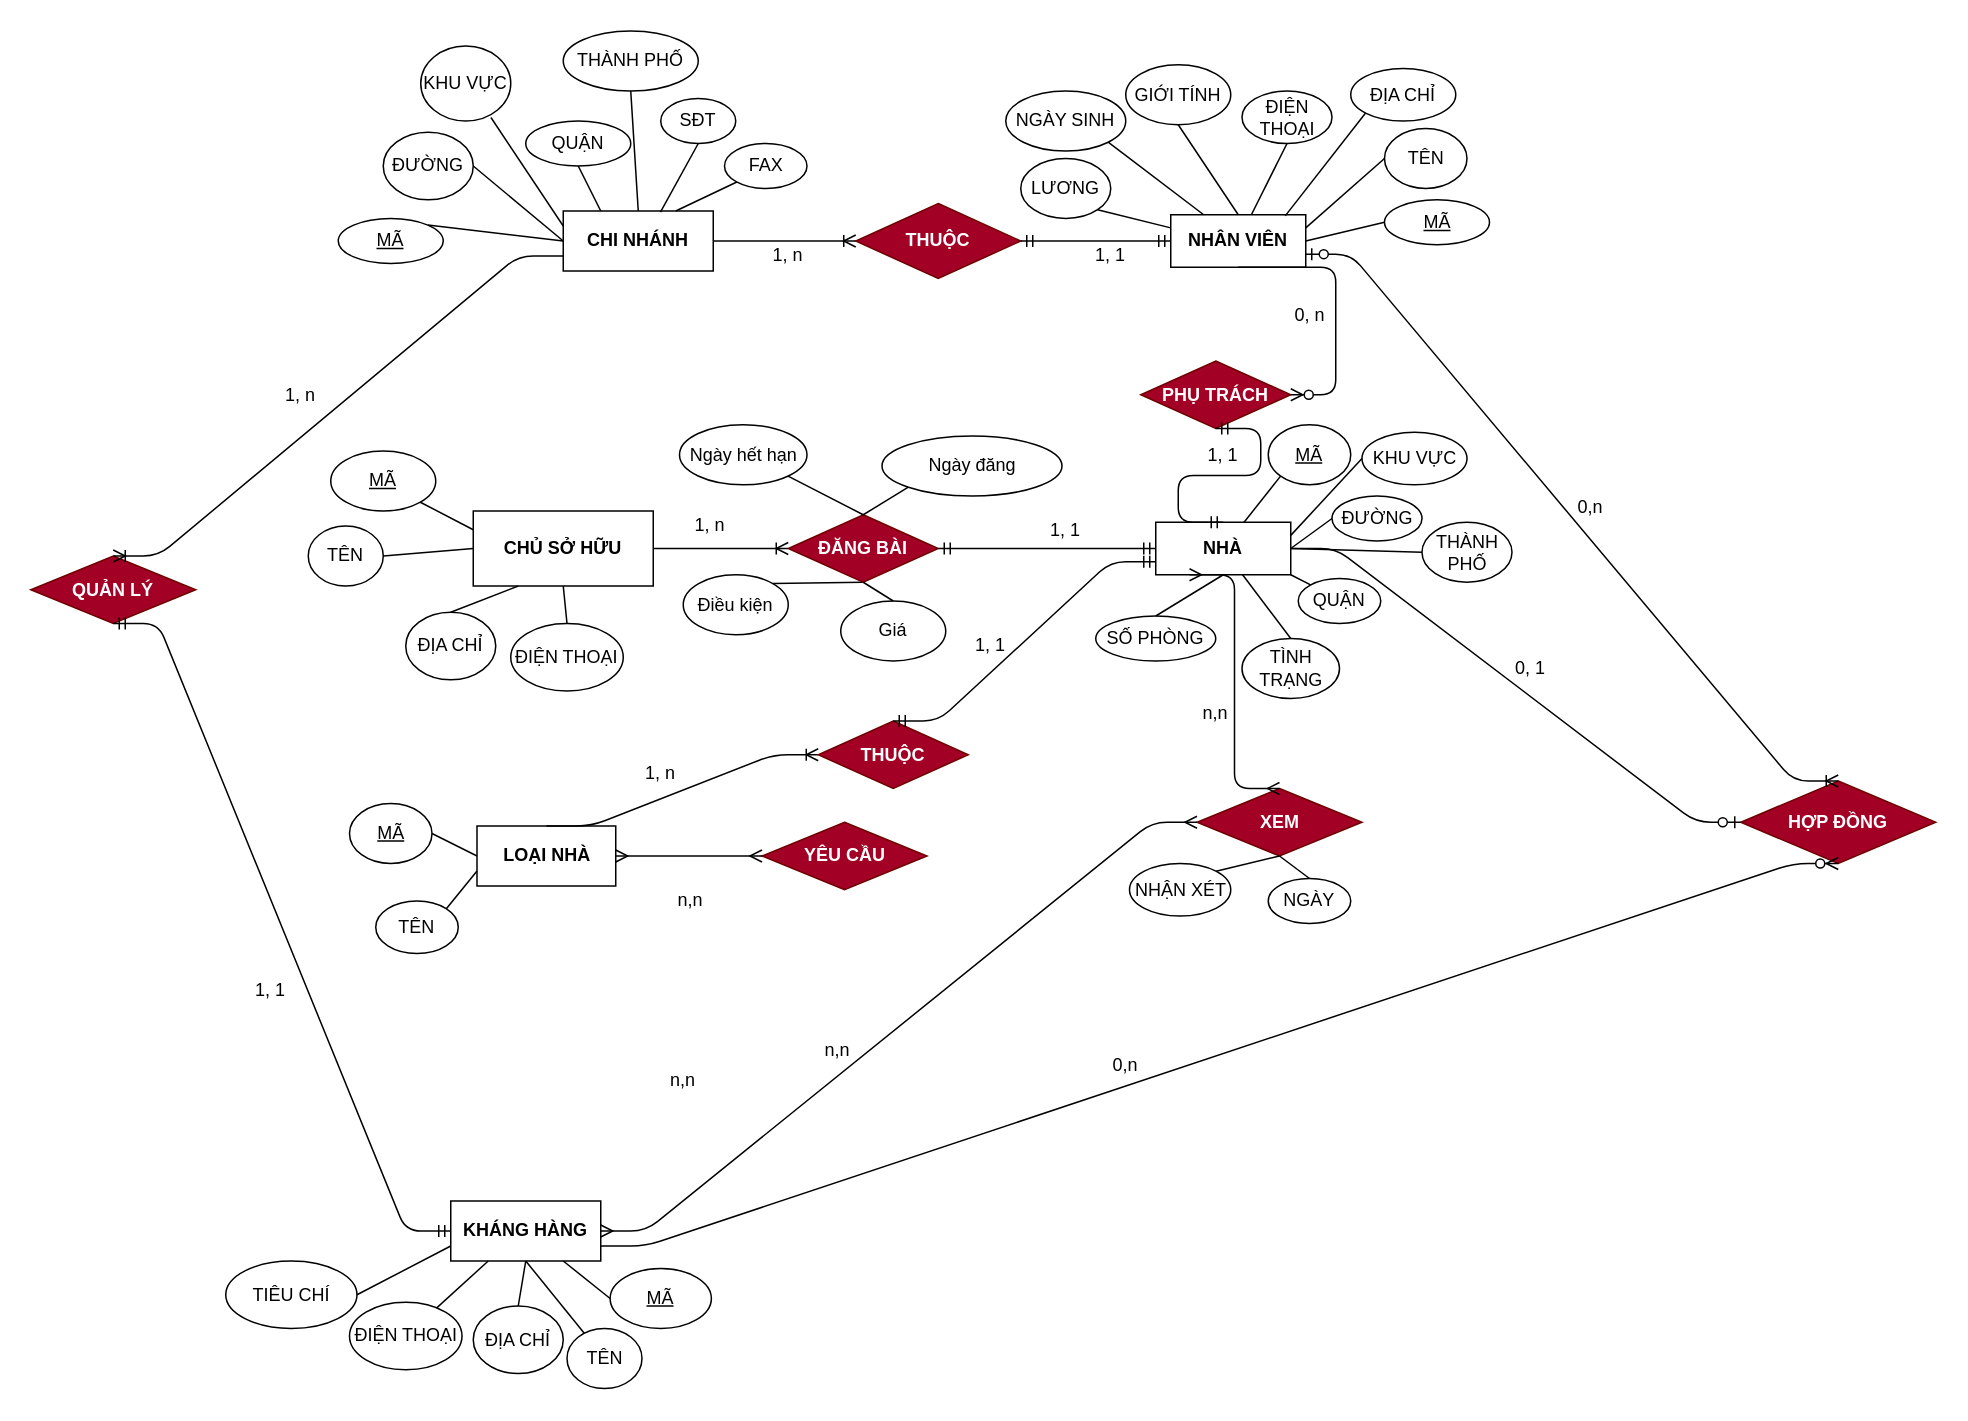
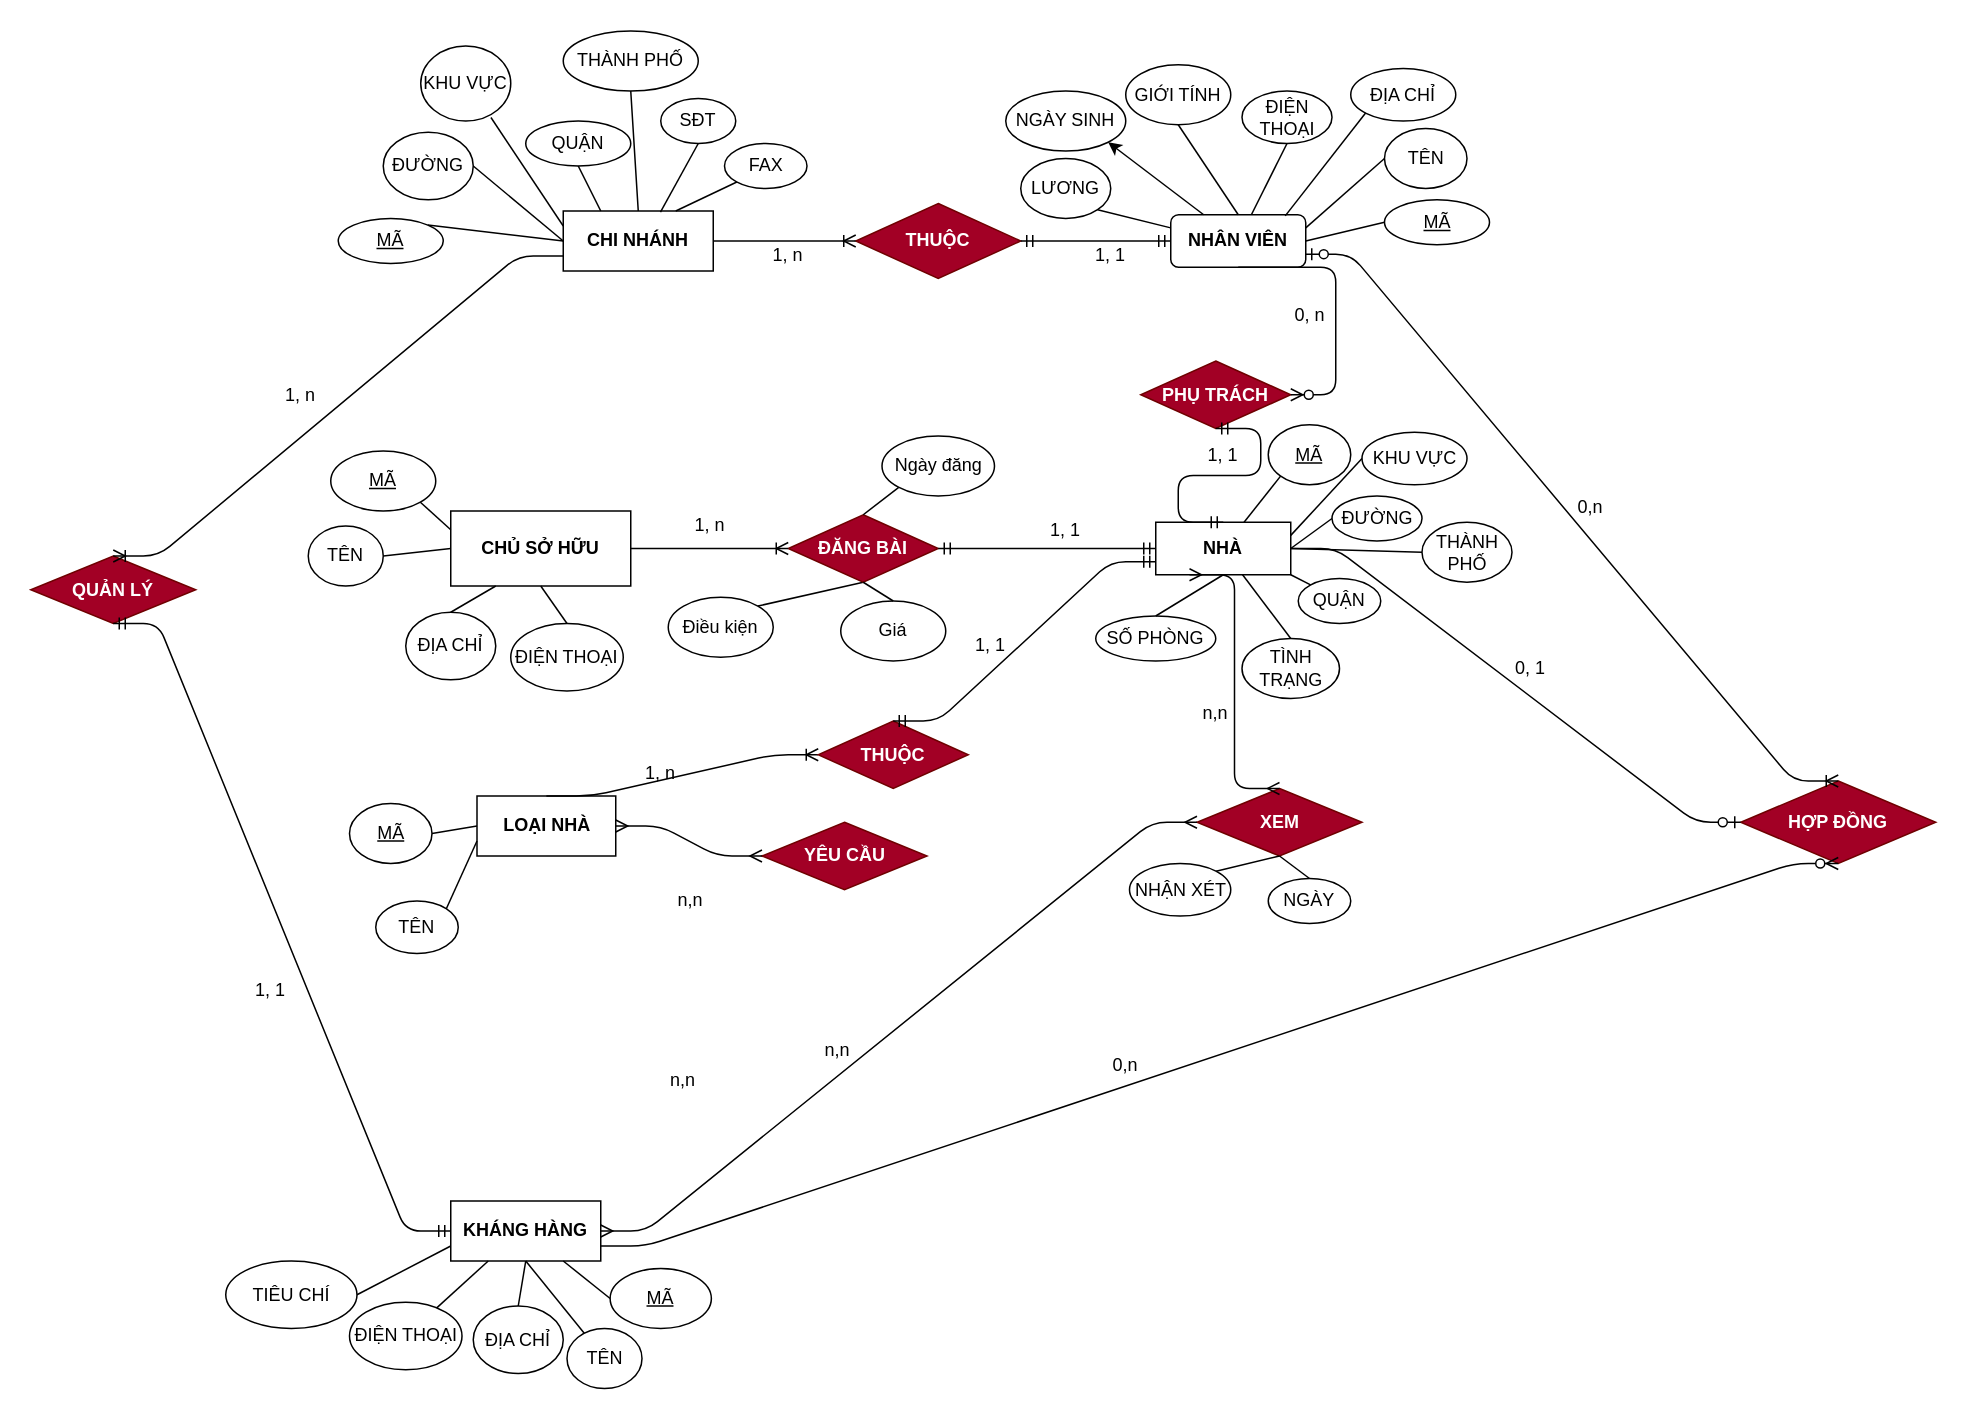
edge "NGÀY SINH" -- "NHÂN VIÊN": arrowhead none -> classic
node "NHÂN VIÊN": shape rectangle -> rounded rectangle
node "Ngày hết hạn": removed
node "Ngày đăng": size 180x60 -> 113x60
edge "Ngày hết hạn" -- "ĐĂNG BÀI": removed
node "CHỦ SỞ HỮU": moved (563, 548) -> (541, 548)
node "Điều kiện": moved (736, 605) -> (721, 627)
node "LOẠI NHÀ": moved (546, 856) -> (546, 826)
